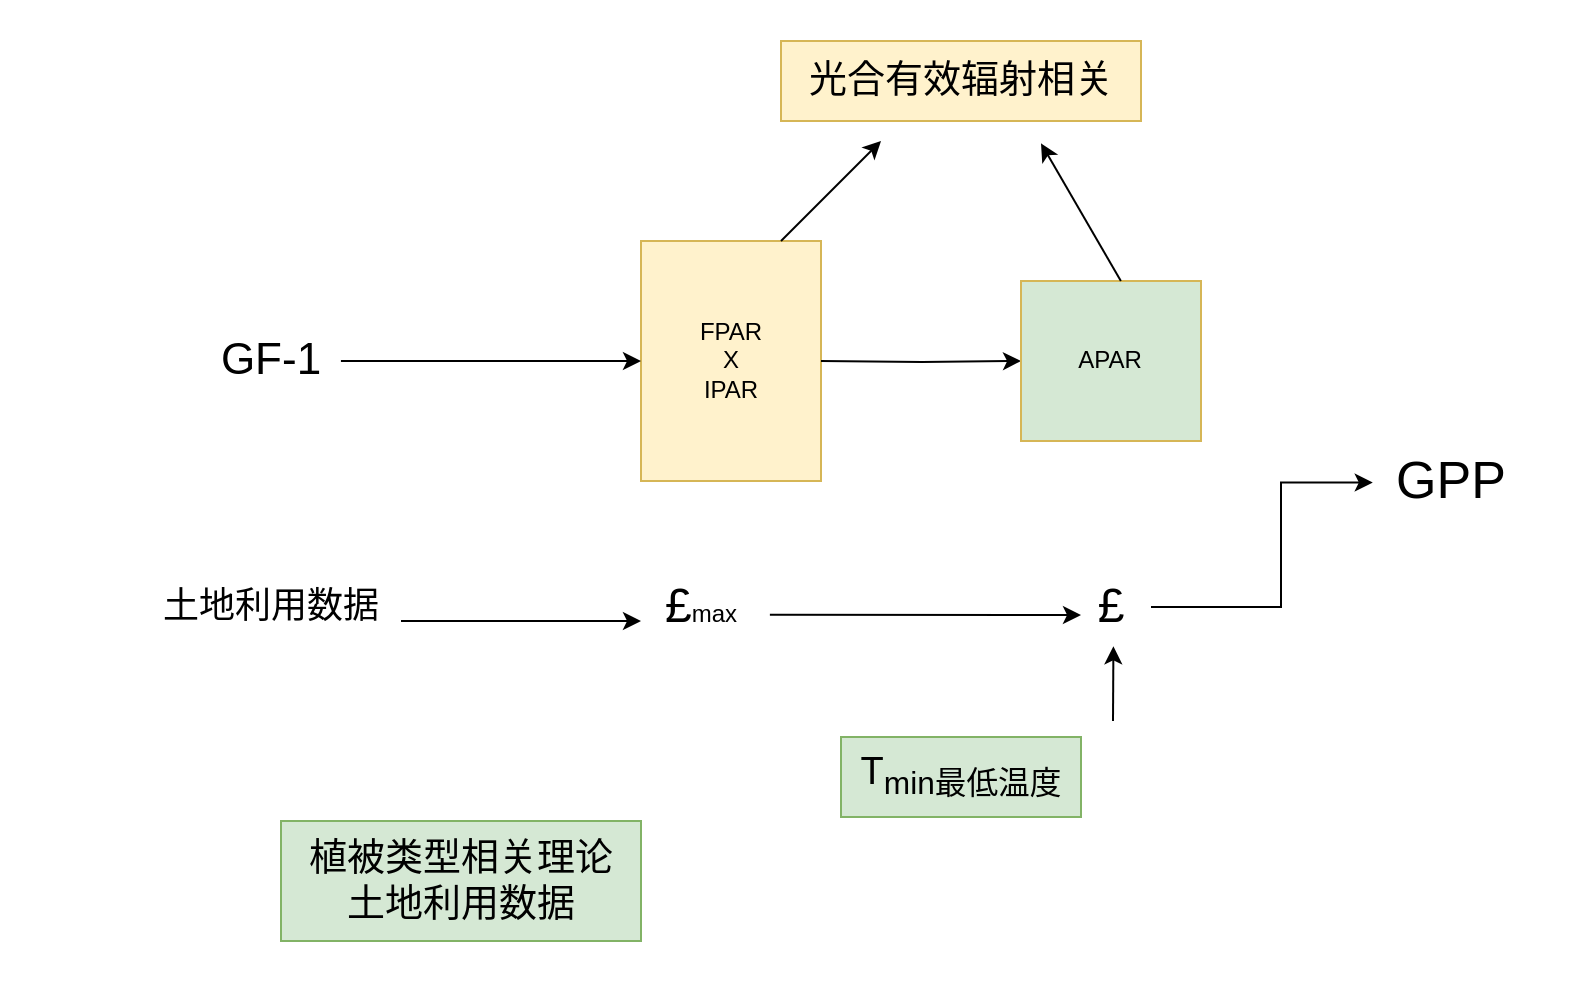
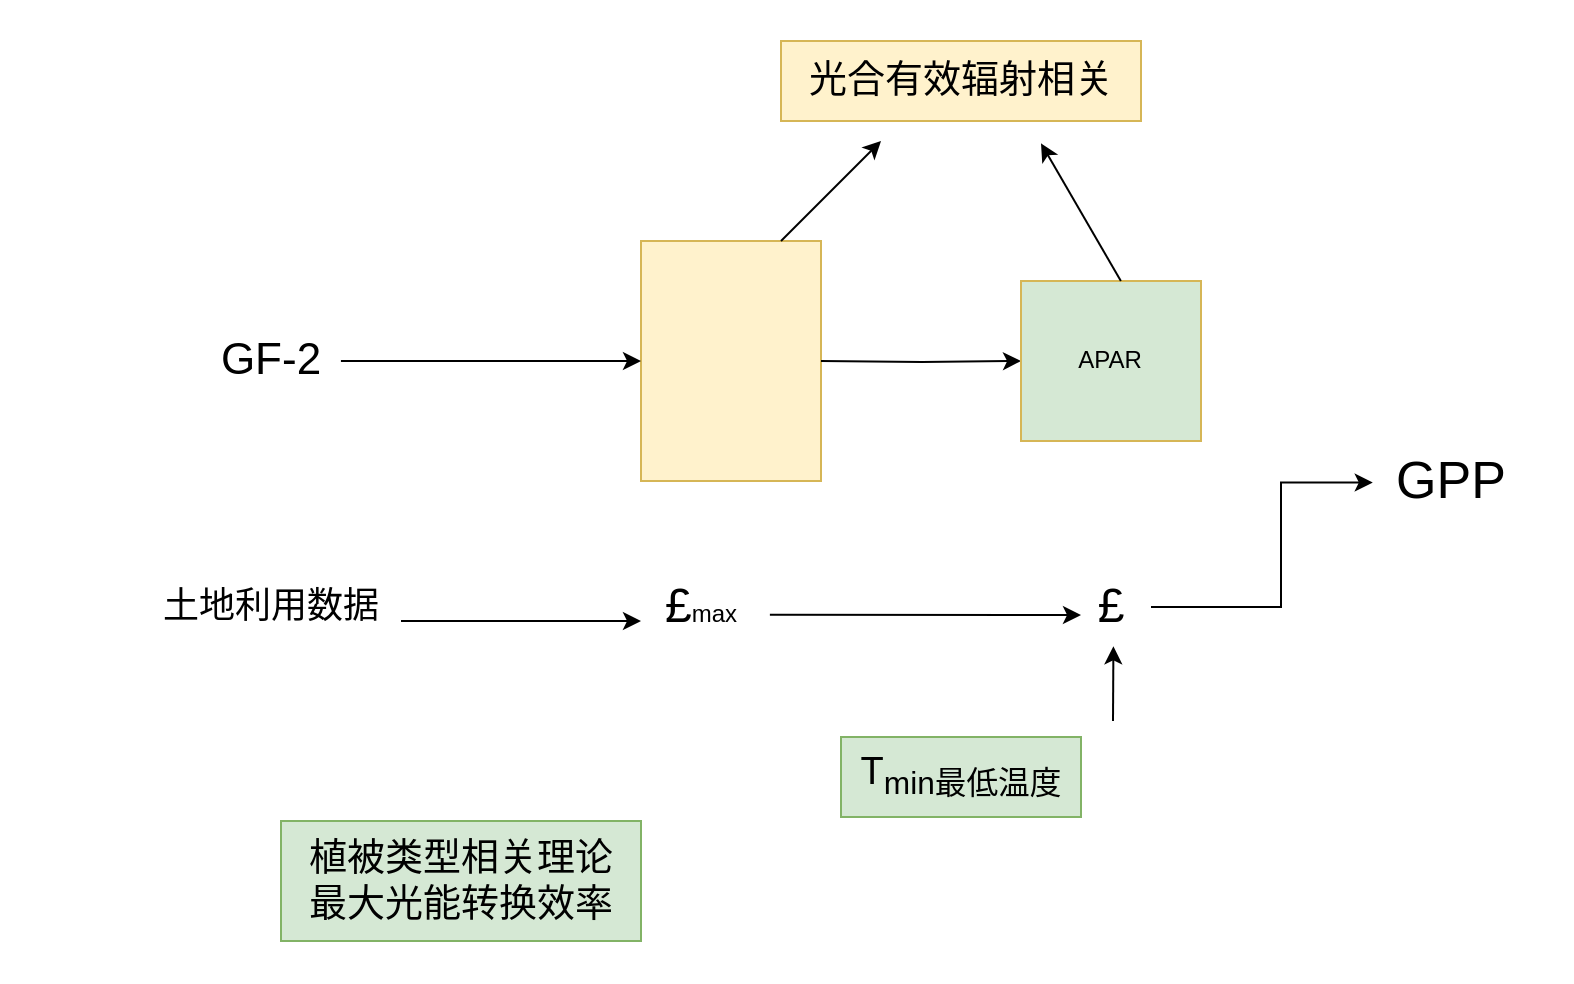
node "GF-1": label "GF-1" -> "GF-2"
node "FPAR X IPAR": removed
node "植被类型相关理论 土地利用数据": label "植被类型相关理论 土地利用数据" -> "植被类型相关理论 最大光能转换效率"
